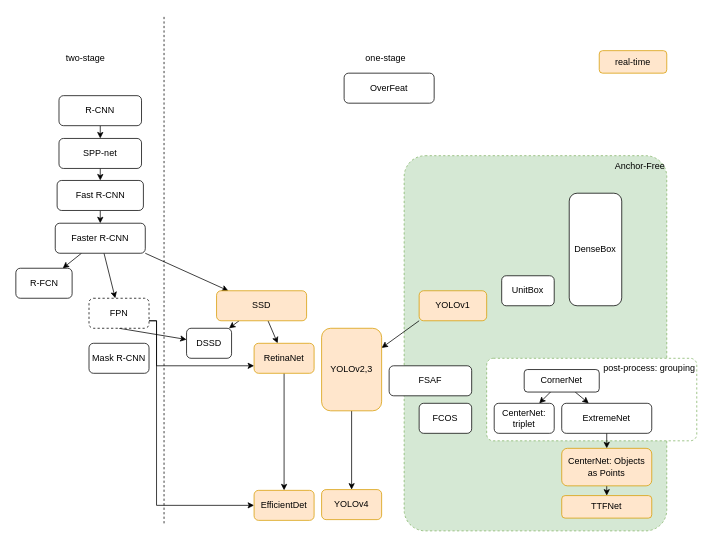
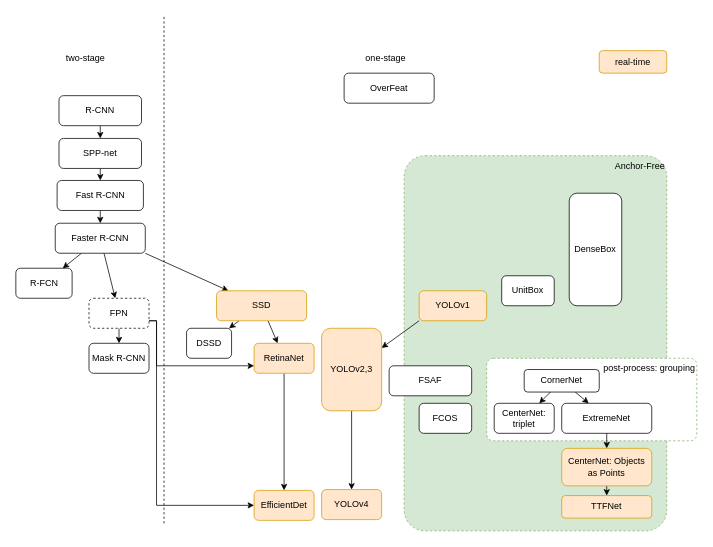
edge "FPN" -> "DSSD": now "FPN" -> "Mask R-CNN"
